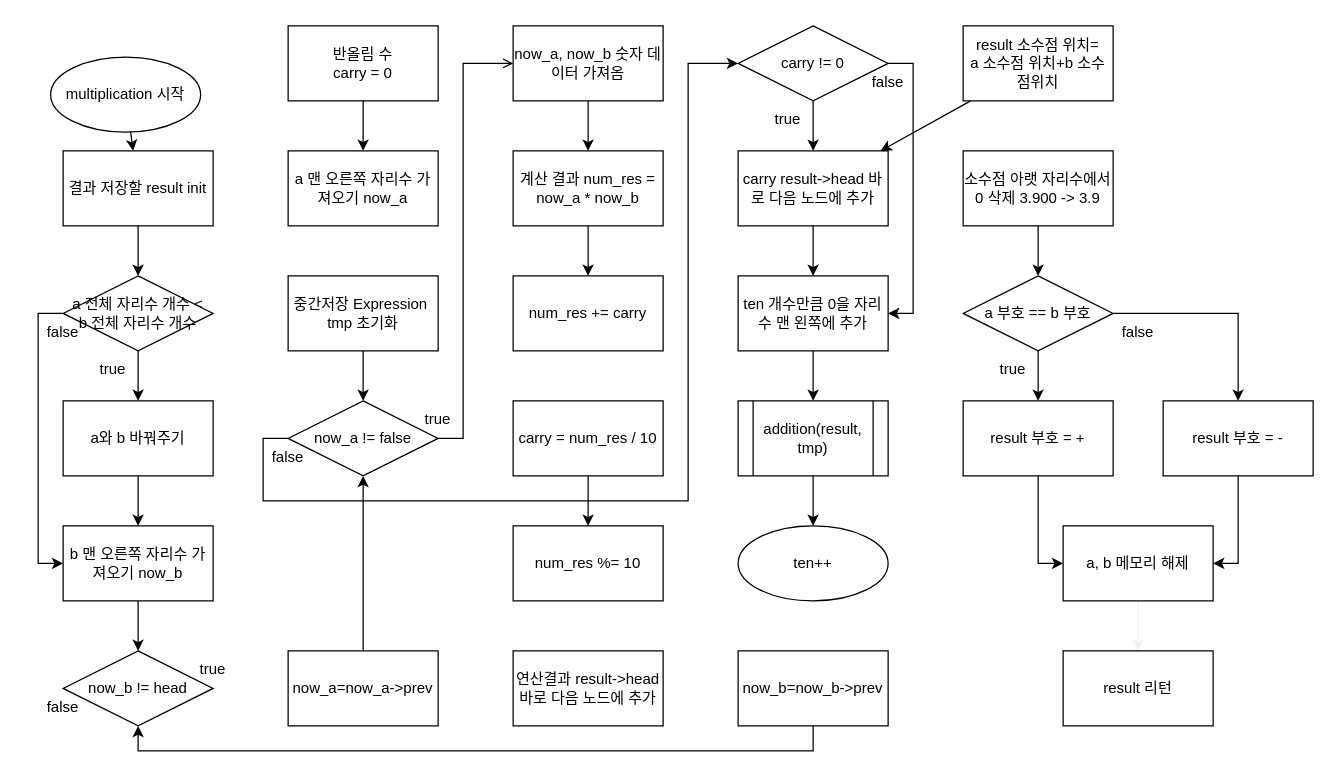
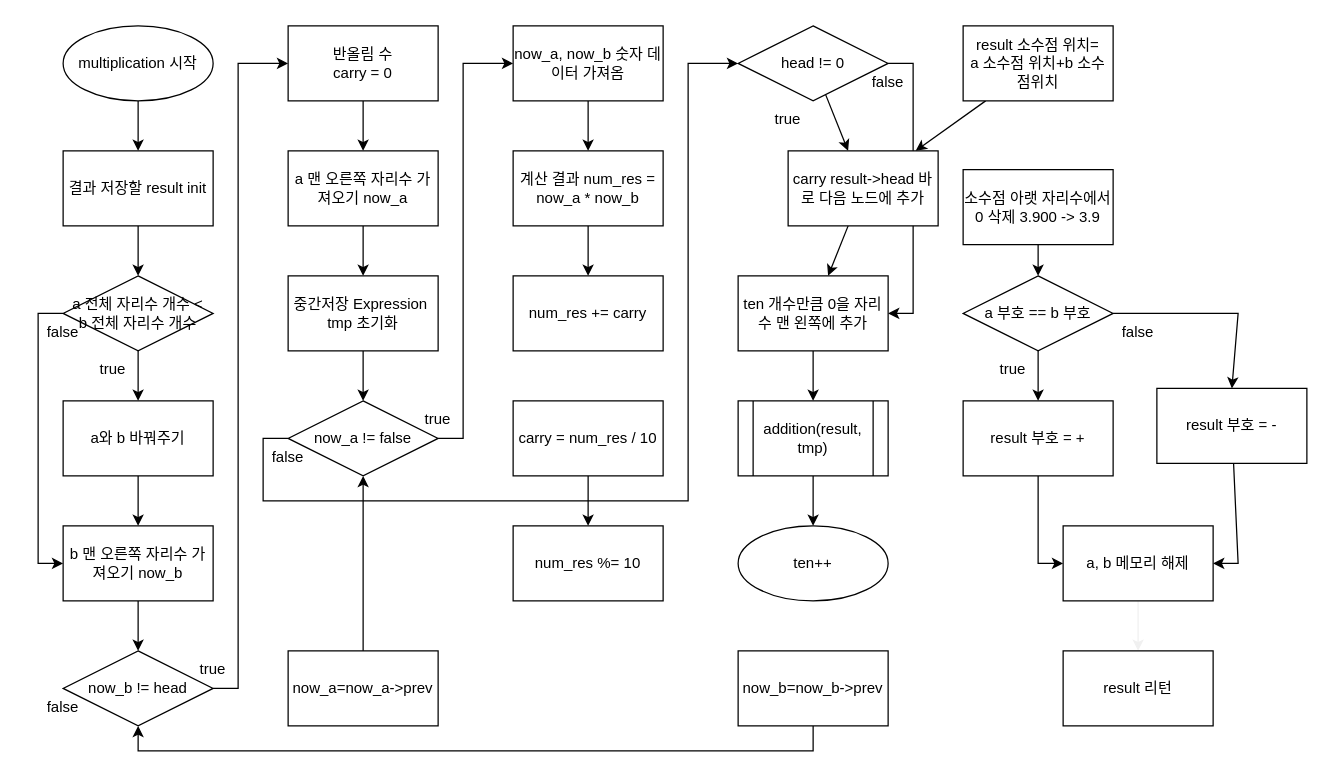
edge "now_a != false" -> "now_a, now_b 숫자 데이터 가져옴": arrowhead open -> classic
node "carry != 0": label "carry != 0" -> "head != 0"
node "multiplication 시작": moved (126, 94) -> (138, 63)
node "carry result->head 바로 다음 노드에 추가": moved (813, 188) -> (863, 188)
node "소수점 아랫 자리수에서 0 삭제 3.900 -> 3.9": moved (1038, 188) -> (1038, 207)
edge "a 맨 오른쪽 자리수 가져오기 now_a" -> "중간저장 Expression tmp 초기화": added
edge "now_b != head" -> "반올림 수 carry = 0": added
node "result 부호 = -": moved (1238, 438) -> (1232, 426)
node "연산결과 result->head 바로 다음 노드에 추가": removed
